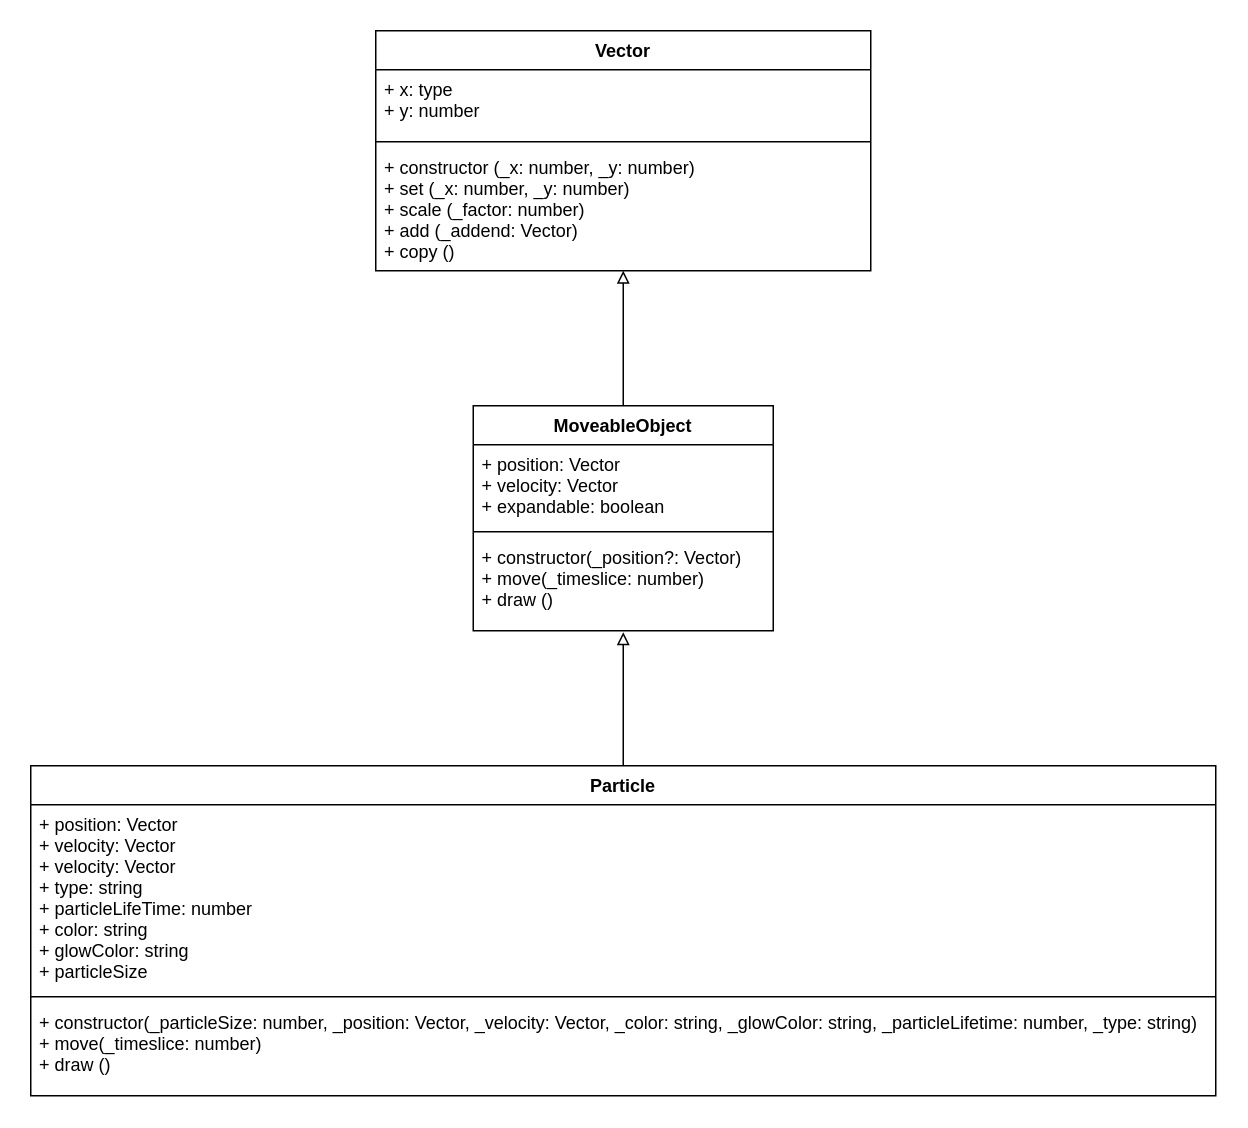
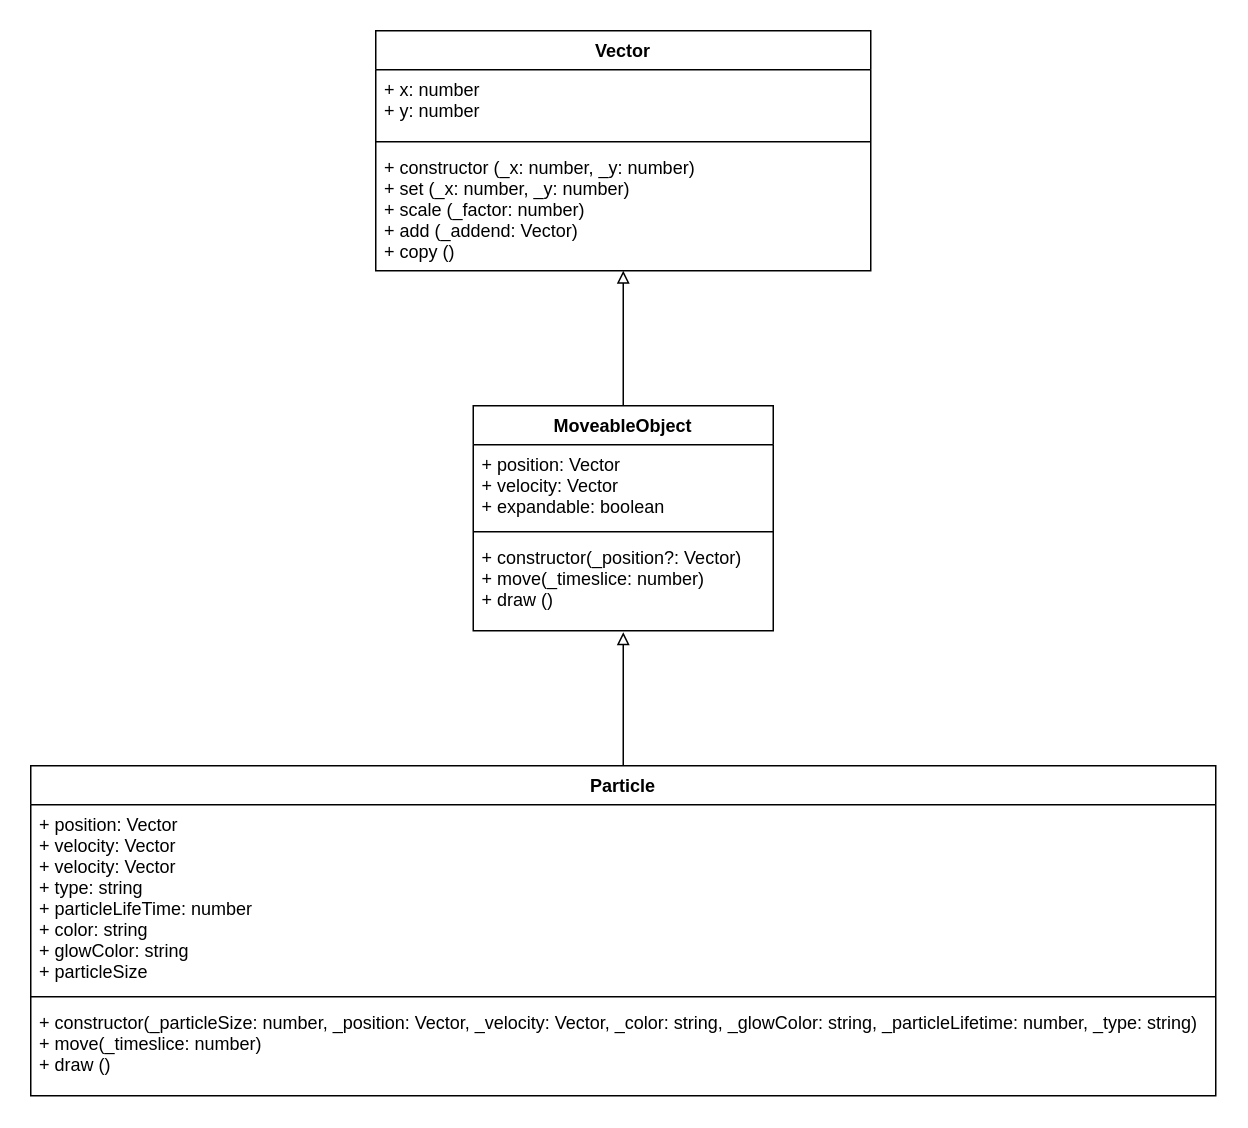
node "+ x: type + y: number": label "+ x: type + y: number" -> "+ x: number + y: number"
